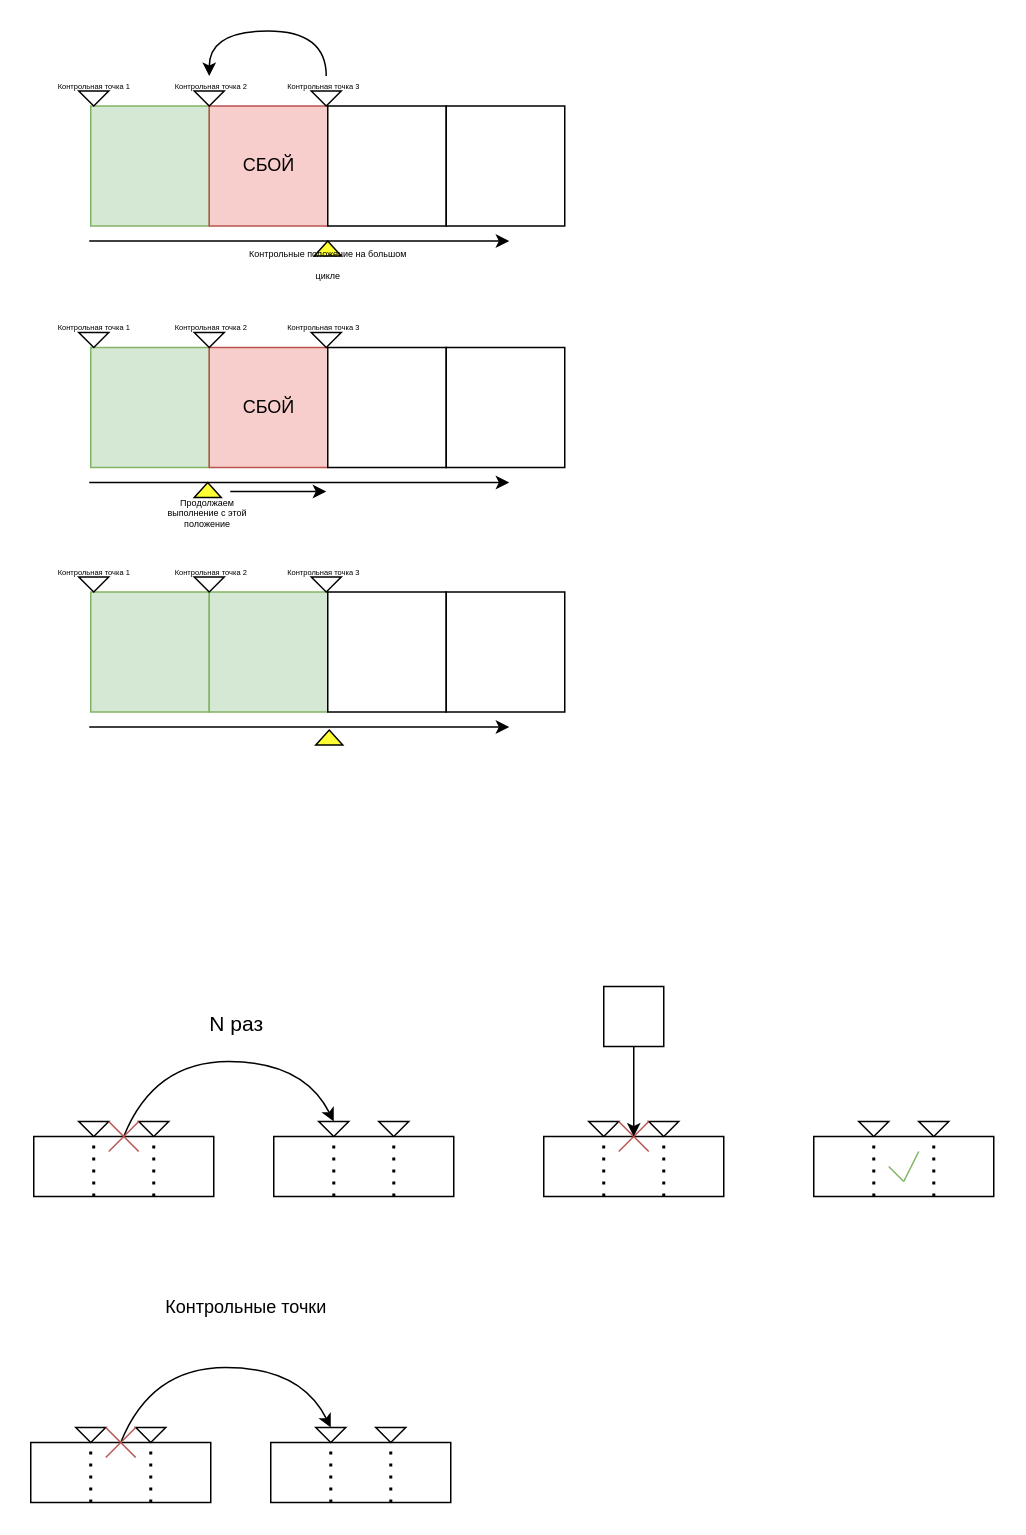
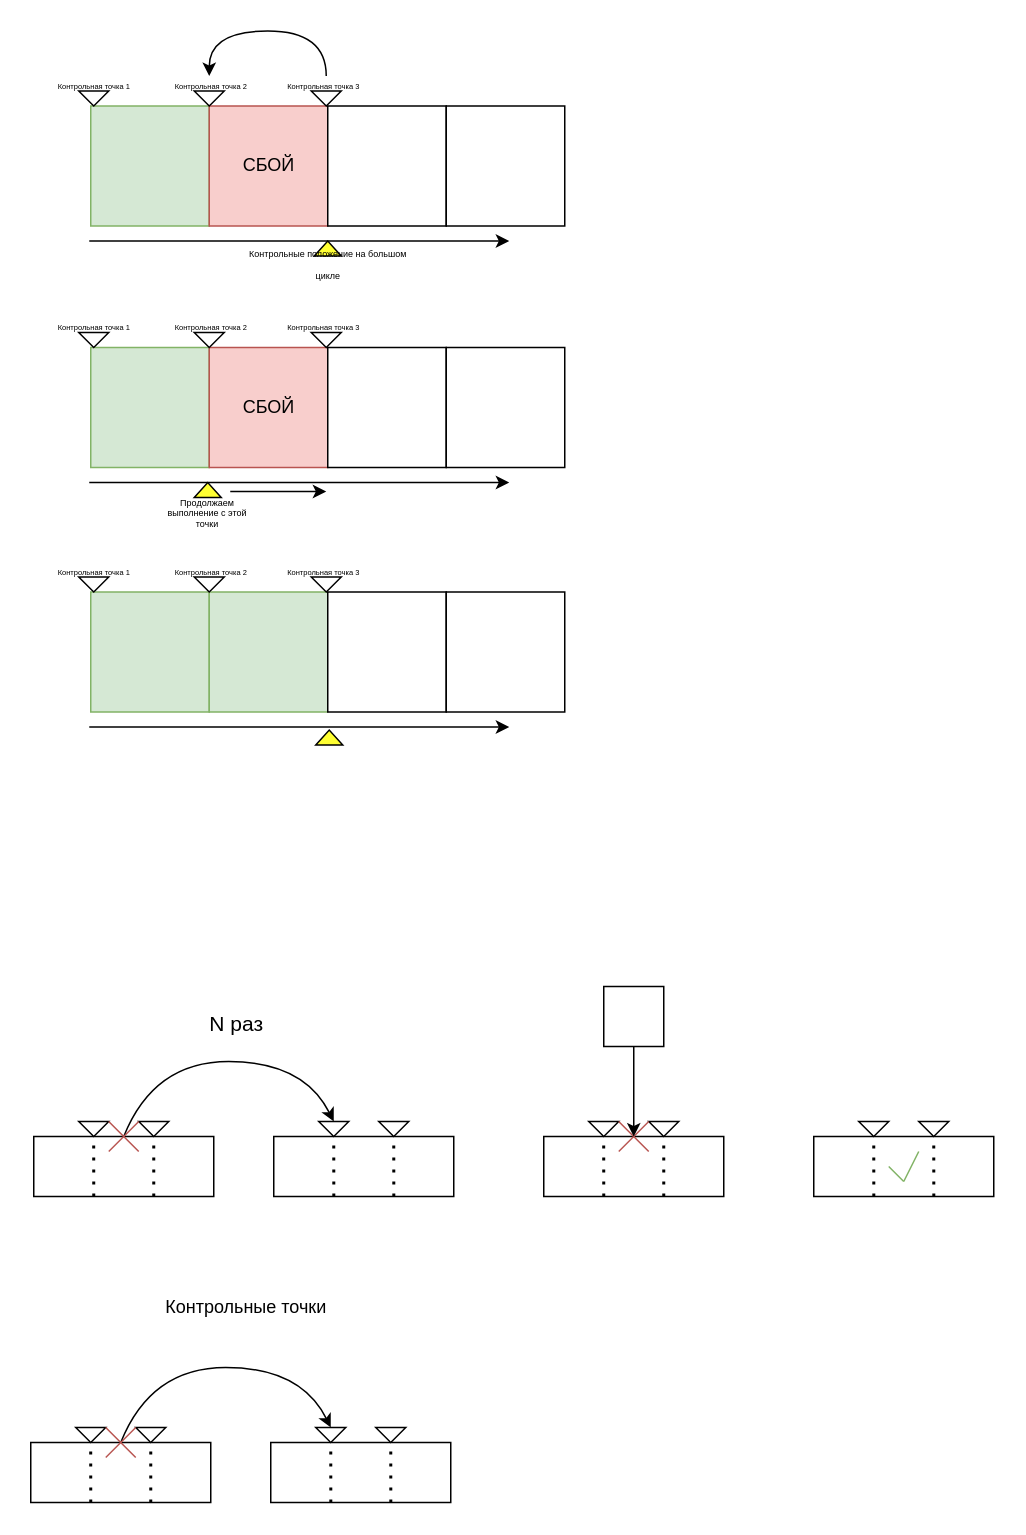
node "Продолжаем выполнение с этой положение": label "Продолжаем выполнение с этой положение" -> "Продолжаем выполнение с этой точки"
